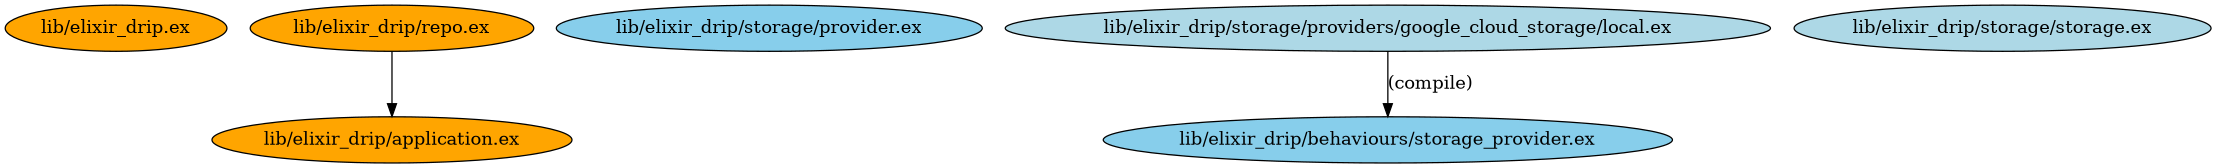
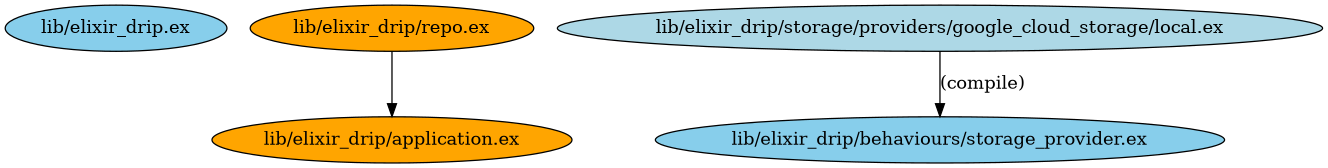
node "lib/elixir_drip.ex": fillcolor orange -> skyblue
node "lib/elixir_drip/storage/provider.ex": removed
node "lib/elixir_drip/storage/storage.ex": removed
